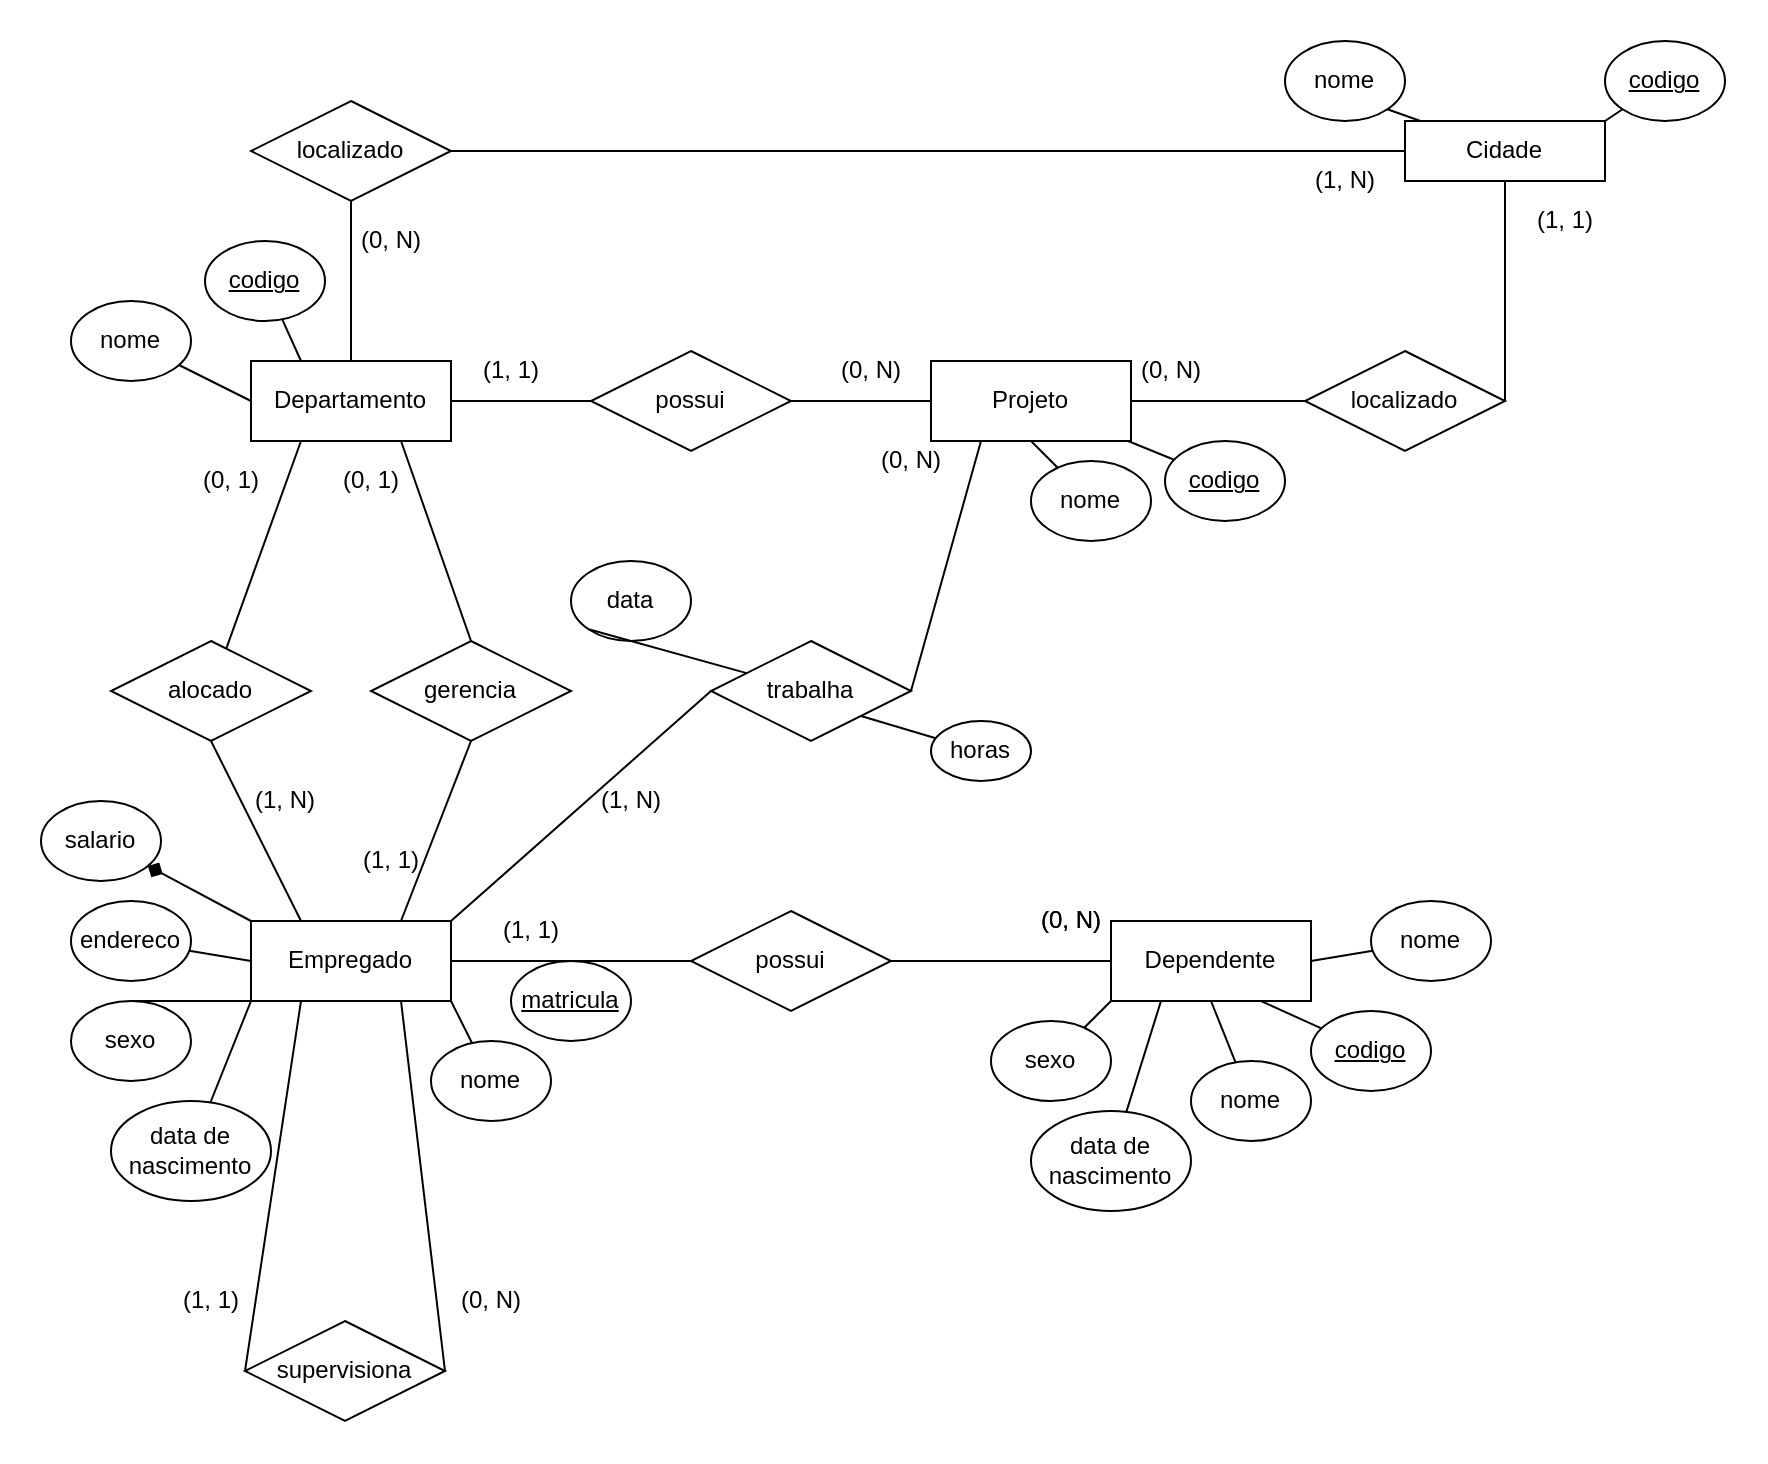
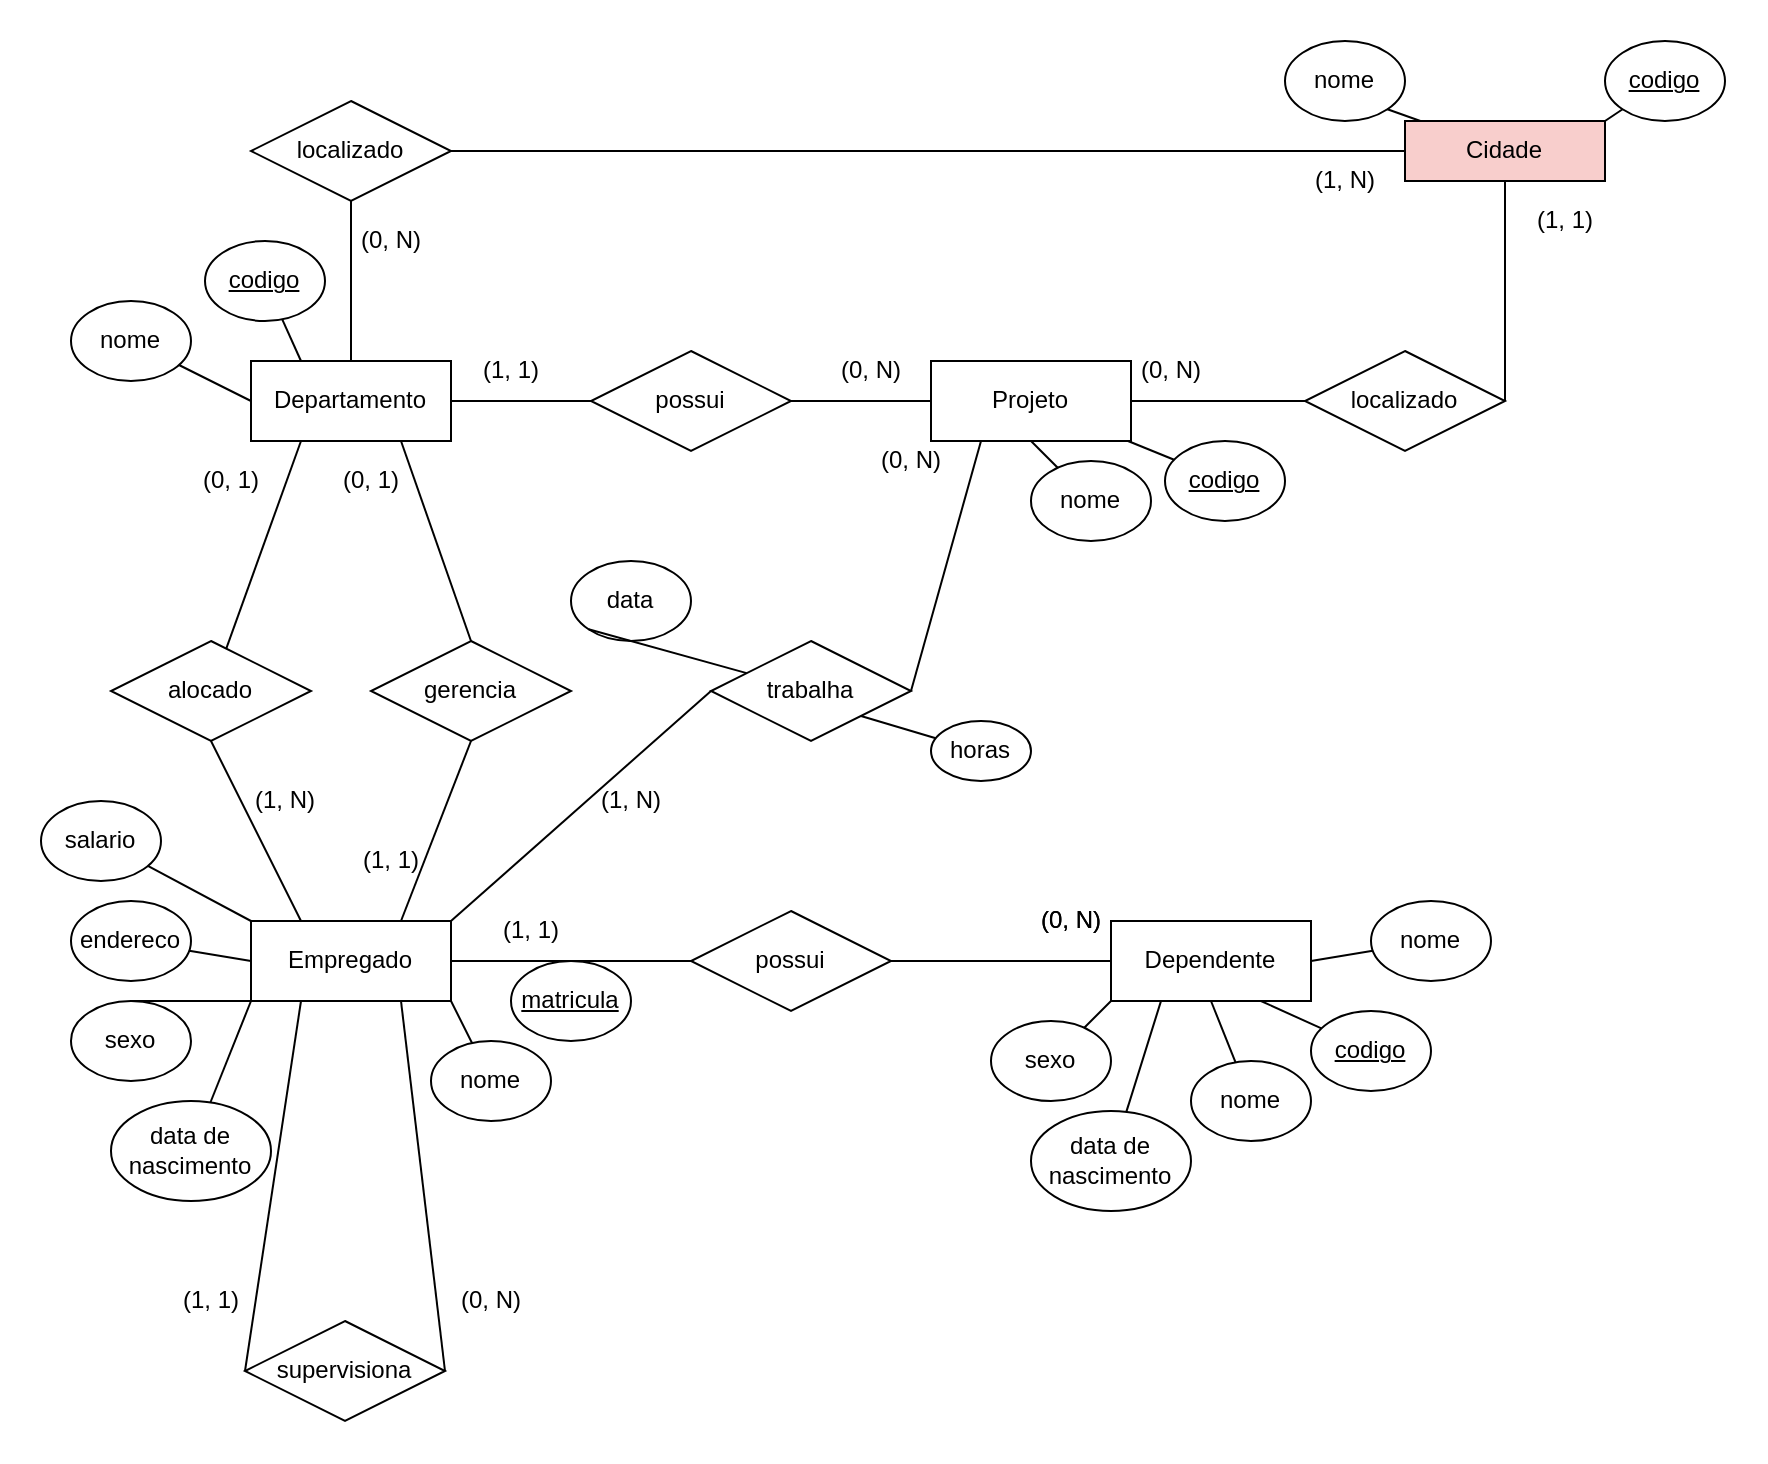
node "Cidade": fillcolor #ffffff -> #f8cecc
edge "Empregado" -> "salario": arrowhead diamond -> none
